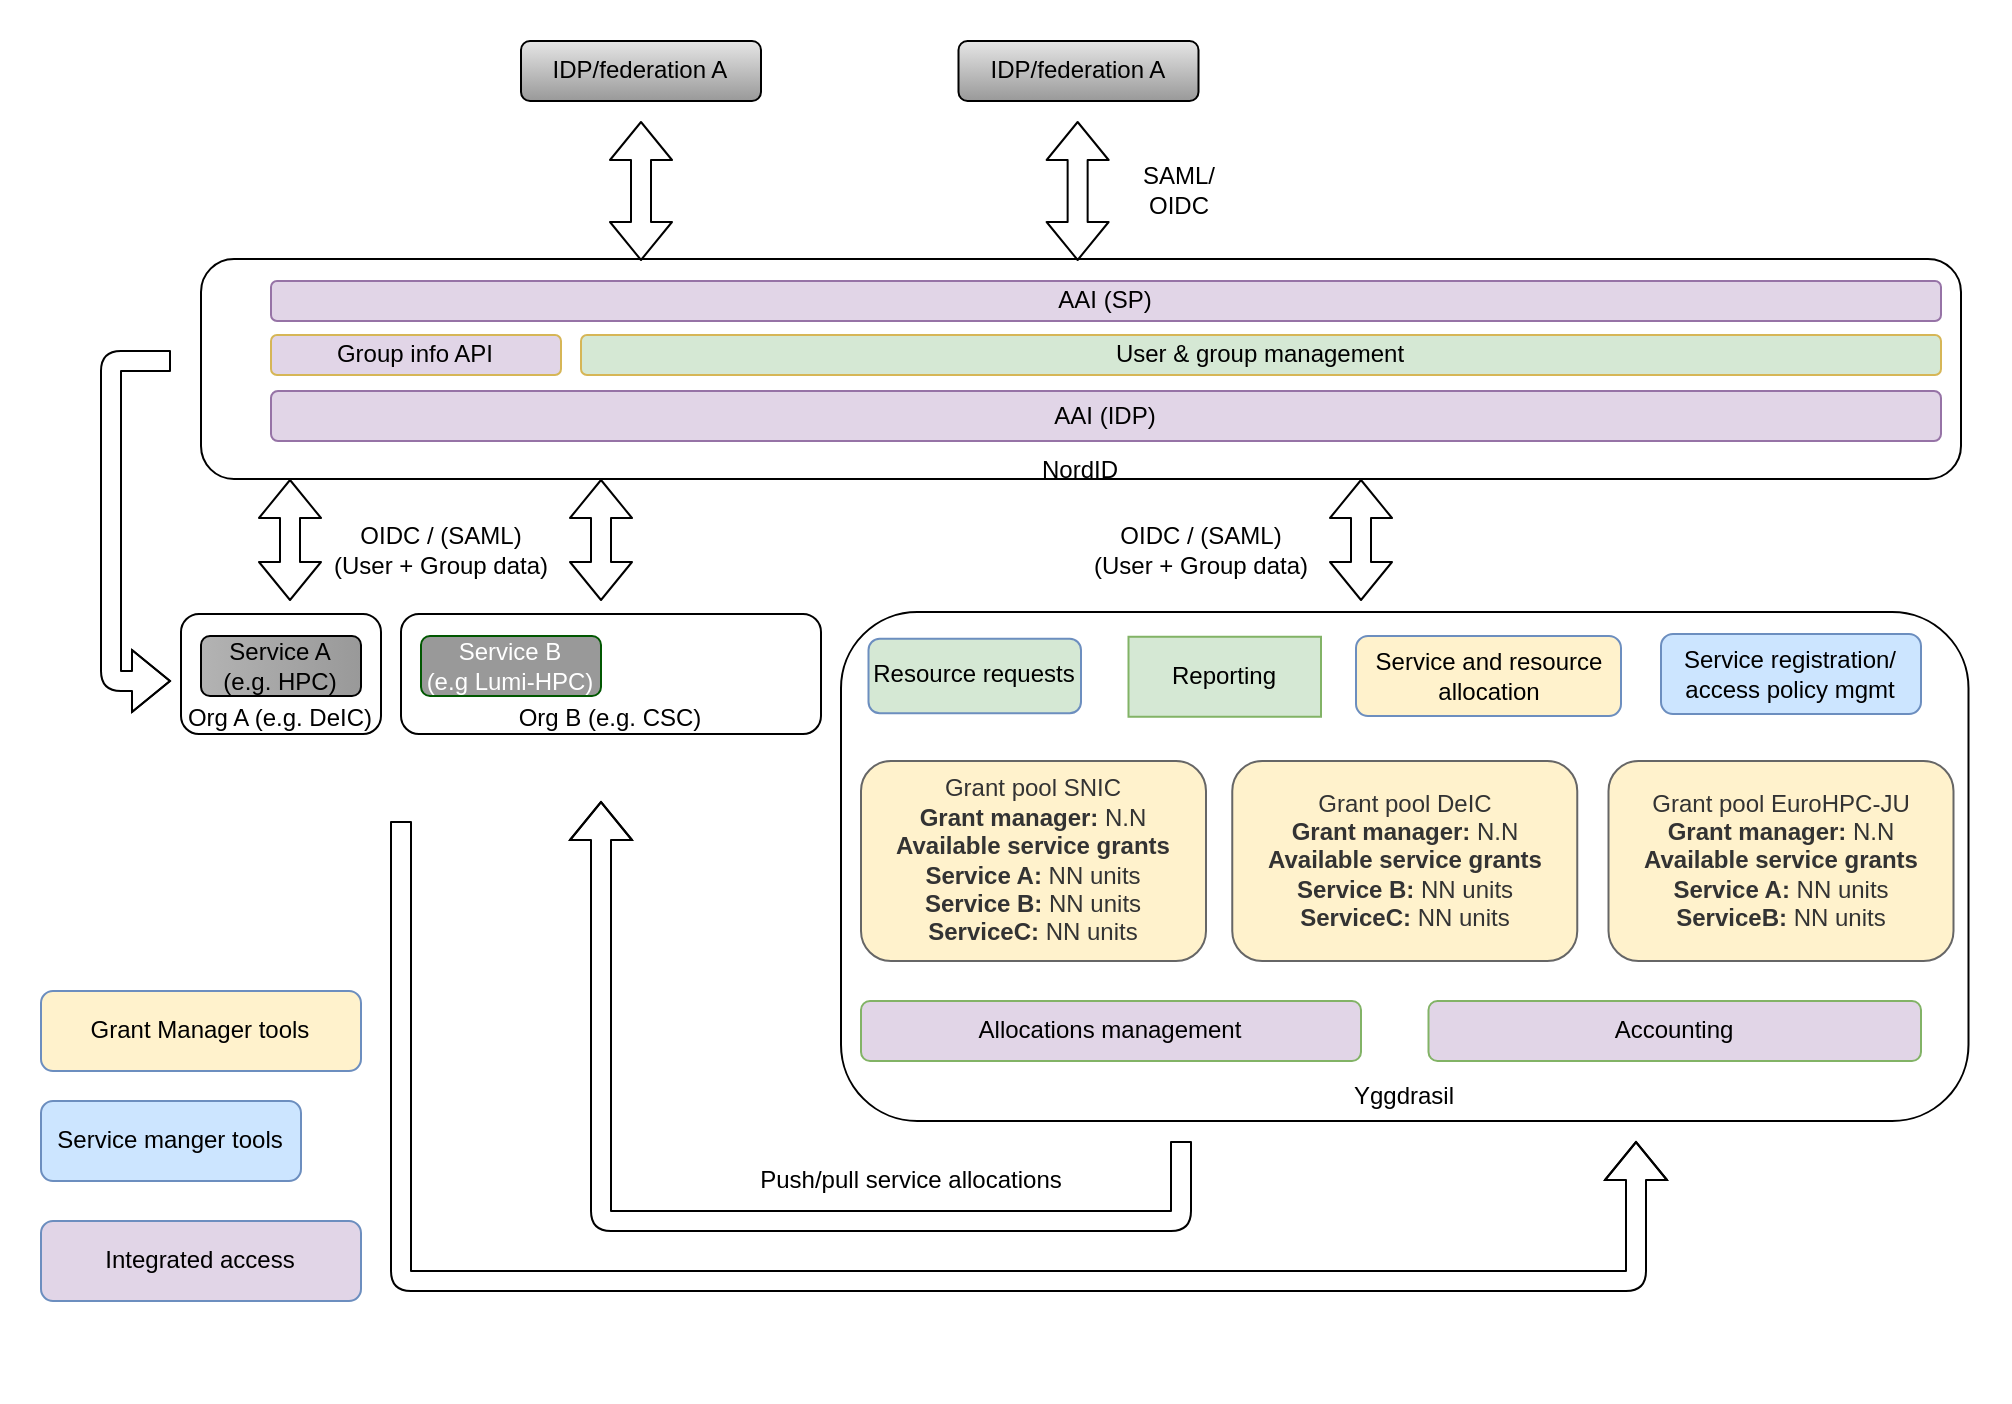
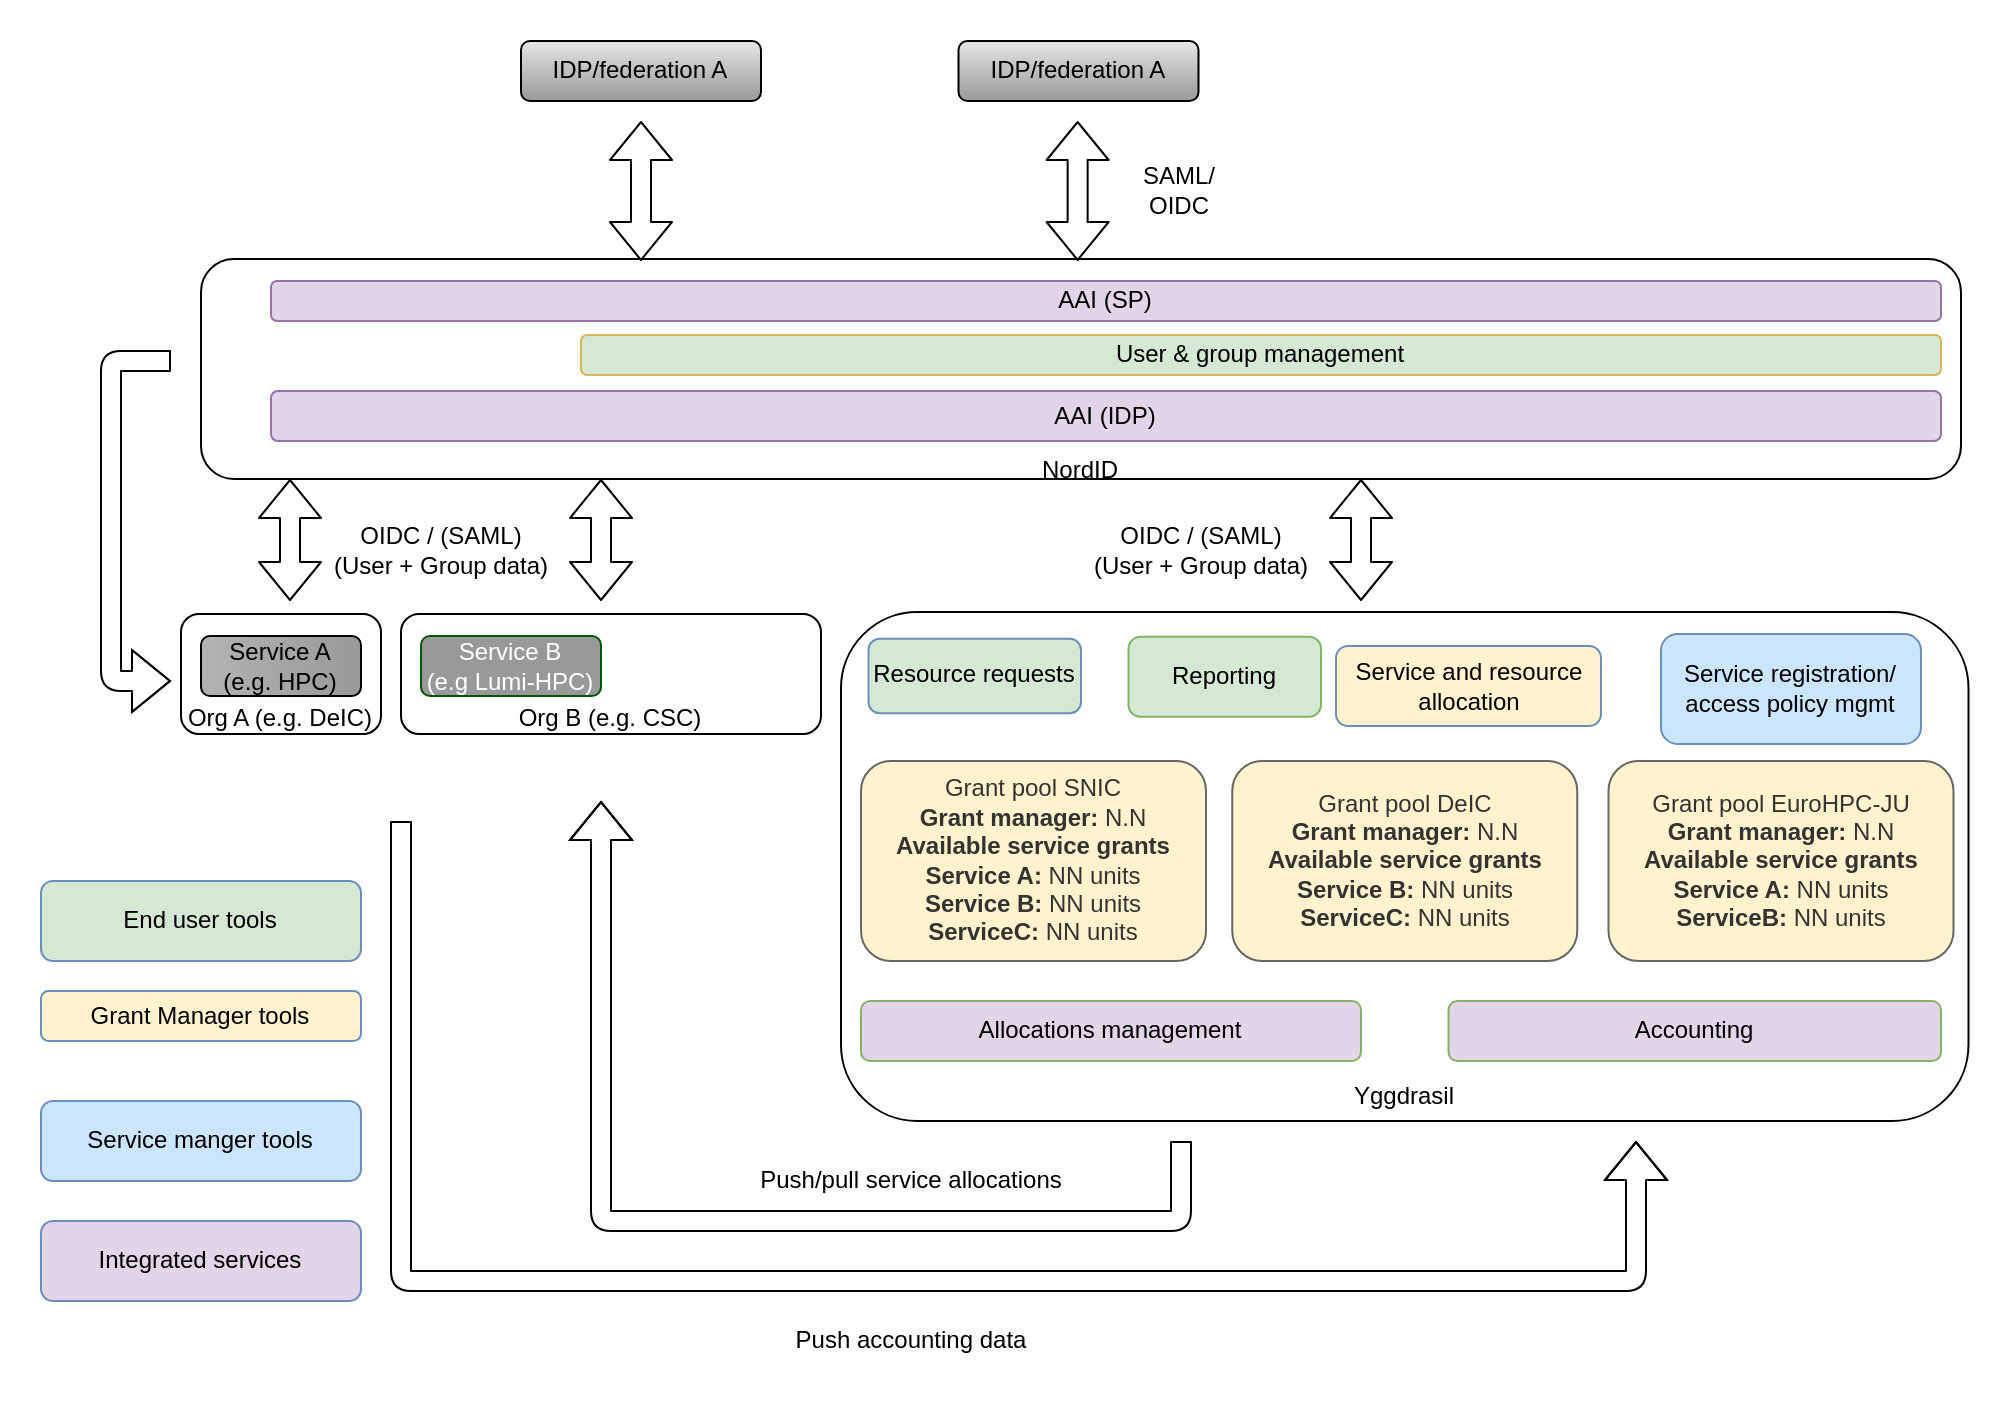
node "Group info API": removed
node "Service registration/ access policy mgmt": size 260x80 -> 260x110
node "Service and resource allocation": moved (1489, 676) -> (1469, 686)
node "Reporting": shape rectangle -> rounded rectangle
node "End user tools": added
node "Grant Manager tools": size 320x80 -> 320x50
node "Accounting": moved (1675, 1031) -> (1695, 1031)
node "Service manger tools": size 260x80 -> 320x80
node "Integrated access": label "Integrated access" -> "Integrated services"
node "Push accounting data": added
